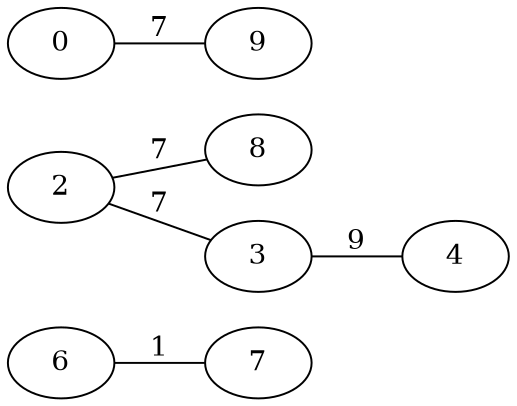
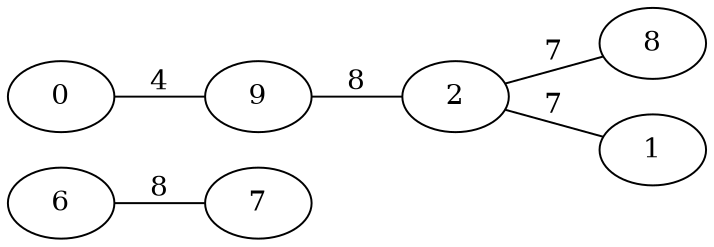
edge "0" -- "9": label "7" -> "4"
edge "9" -- "2": added, label "8"
node "3": label "3" -> "1"
node "4": removed
edge "6" -- "7": label "1" -> "8"
